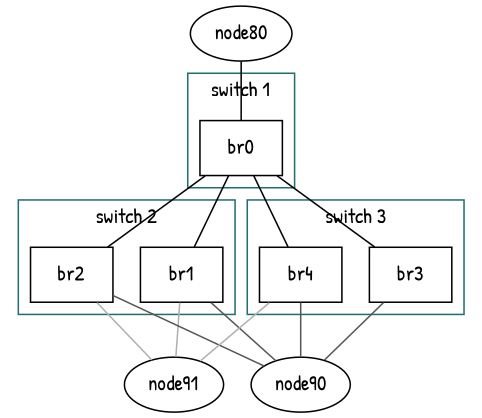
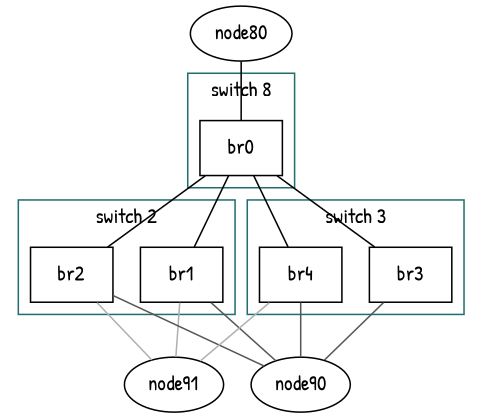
cluster "switch 1": label "switch 1" -> "switch 8"
